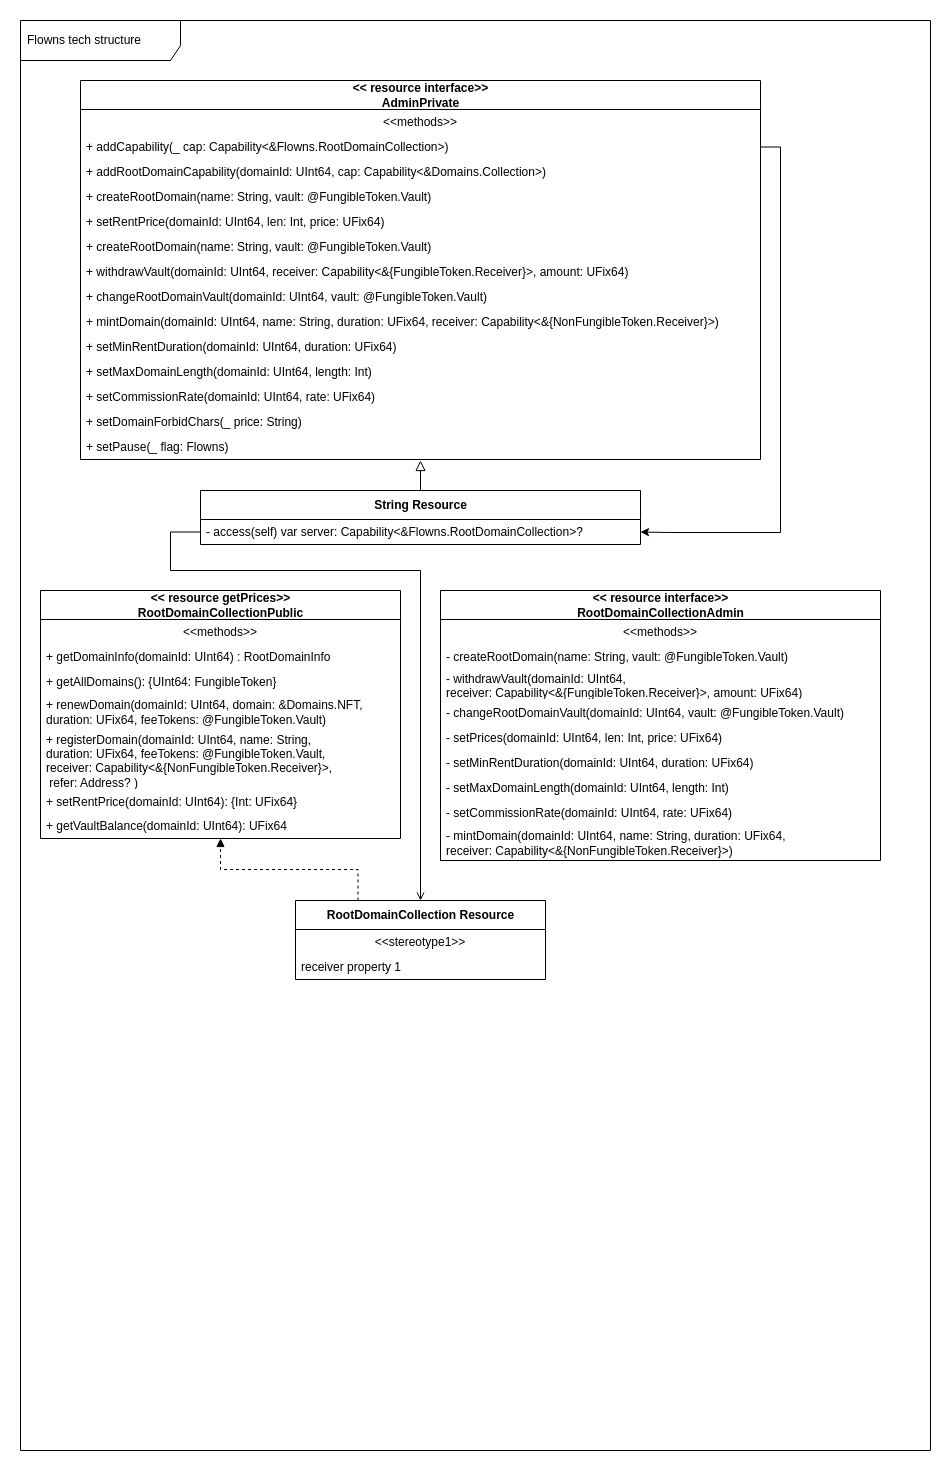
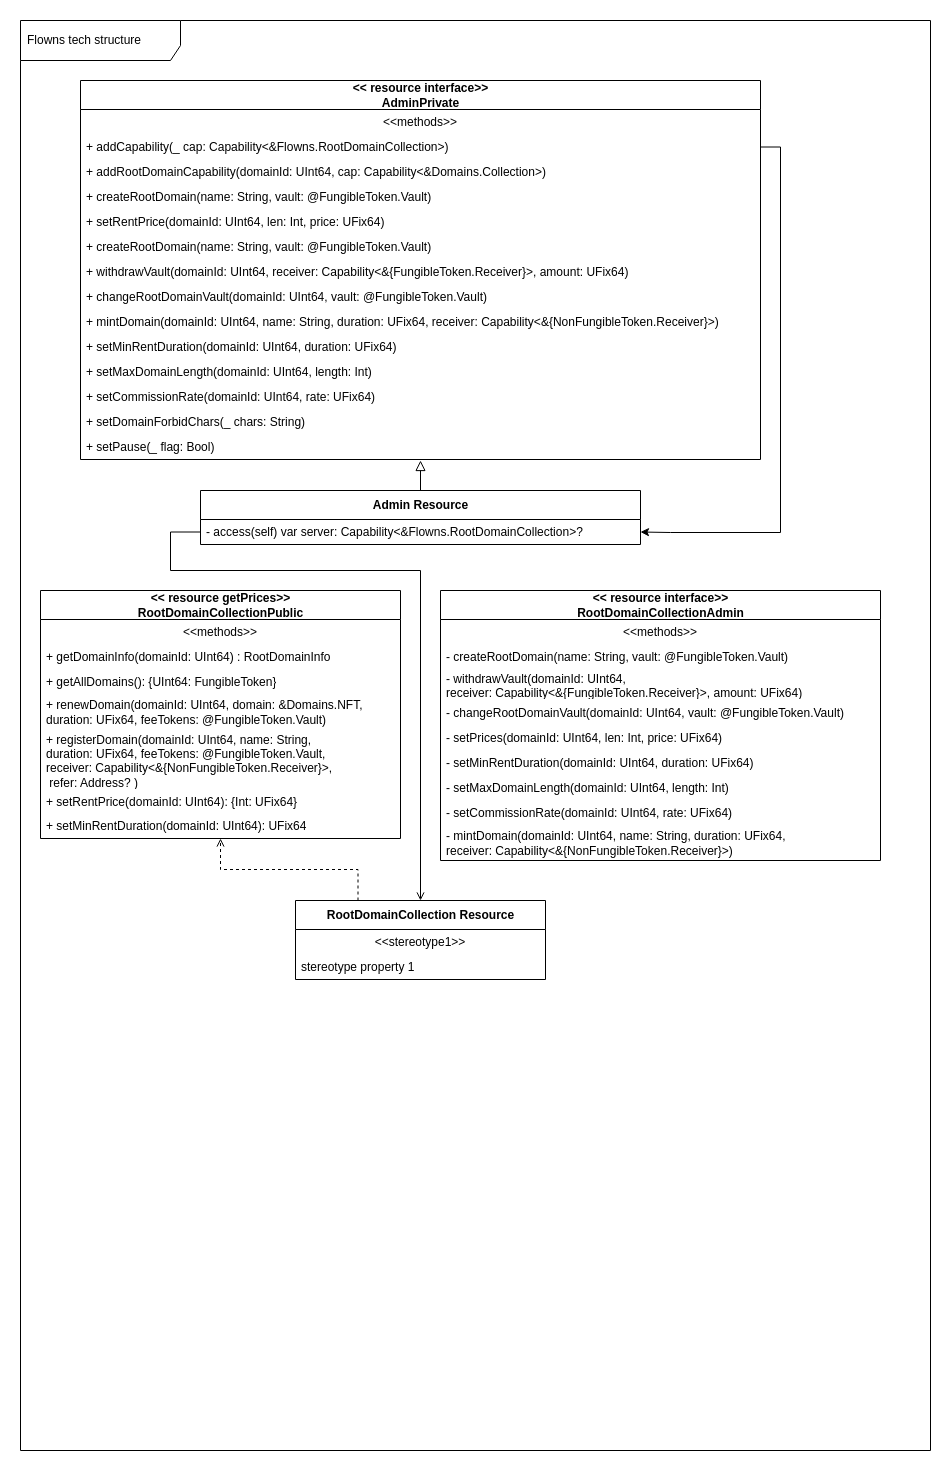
node "+ setDomainForbidChars(_ price: String)": label "+ setDomainForbidChars(_ price: String)" -> "+ setDomainForbidChars(_ chars: String)"
node "+ setPause(_ flag: Flowns)": label "+ setPause(_ flag: Flowns)" -> "+ setPause(_ flag: Bool)"
node "String Resource": label "String Resource" -> "Admin Resource"
node "+ getVaultBalance(domainId: UInt64): UFix64": label "+ getVaultBalance(domainId: UInt64): UFix64" -> "+ setMinRentDuration(domainId: UInt64): UFix64"
edge "RootDomainCollection Resource" -> "<< resource getPrices>> RootDomainCollectionPublic": arrowhead block -> open
node "receiver property 1": label "receiver property 1" -> "stereotype property 1"
